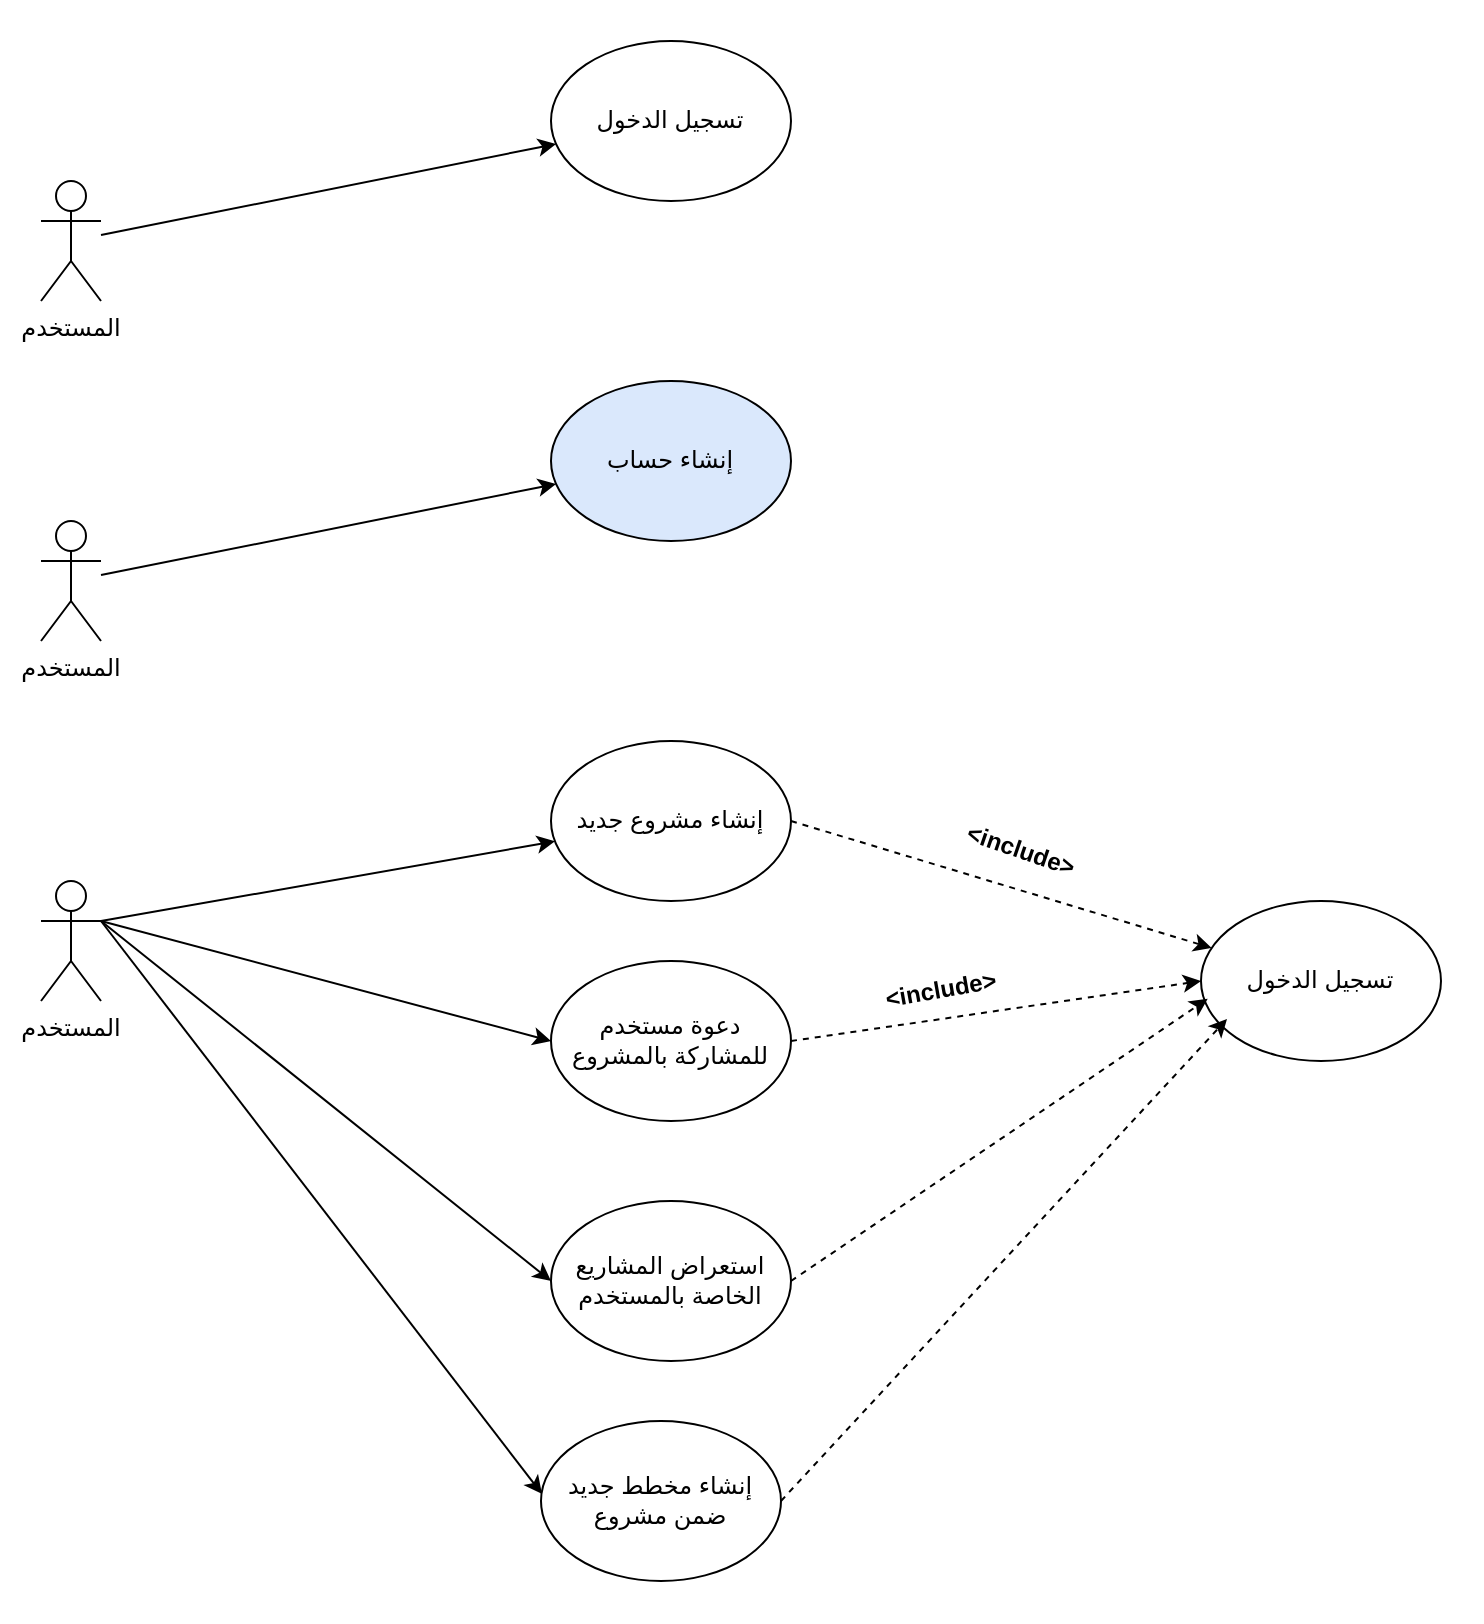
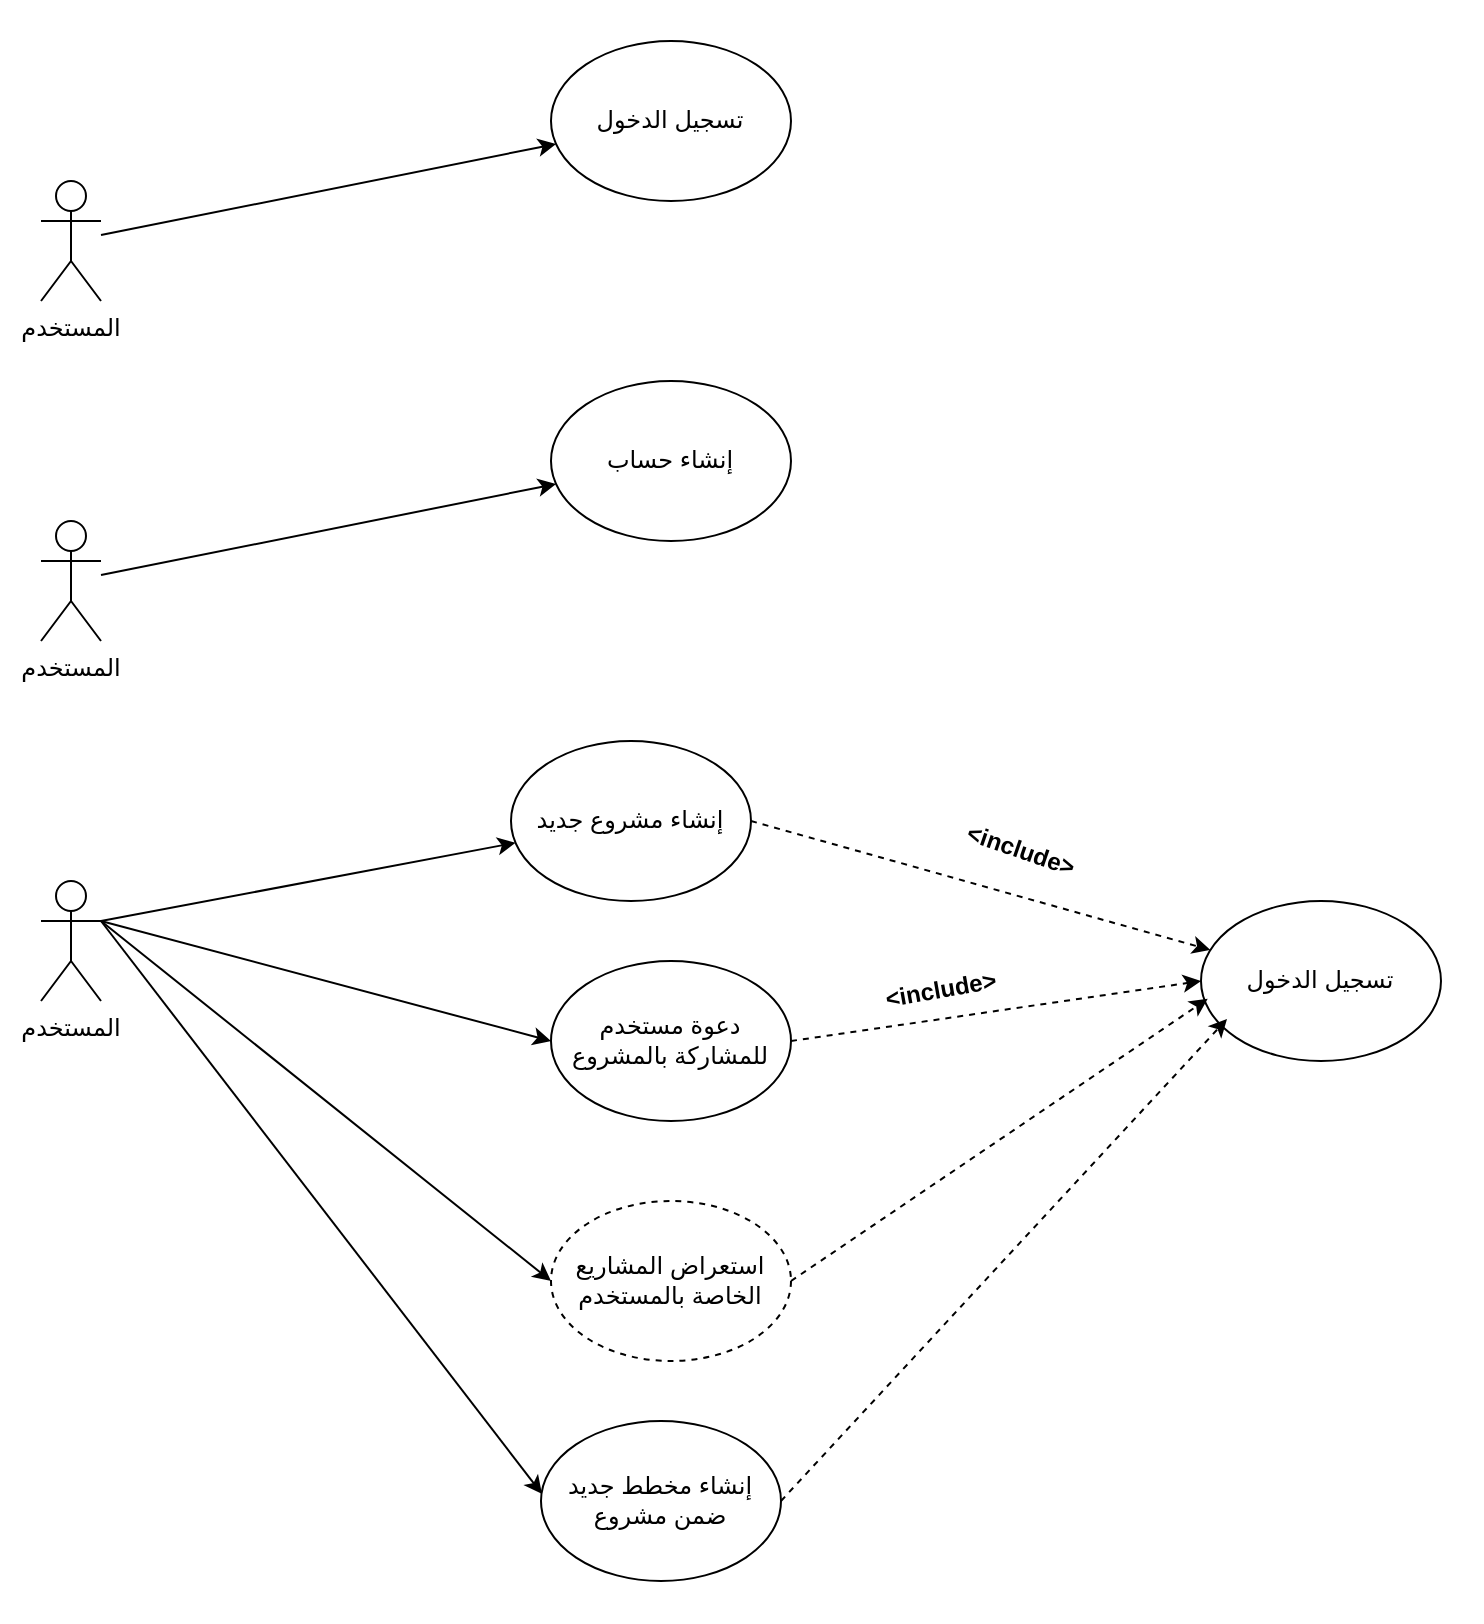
node "إنشاء حساب": fillcolor #dae8fc -> #ffffff
node "إنشاء مشروع جديد": moved (671, 821) -> (631, 821)
node "استعراض المشاريع الخاصة بالمستخدم": style solid -> dashed
